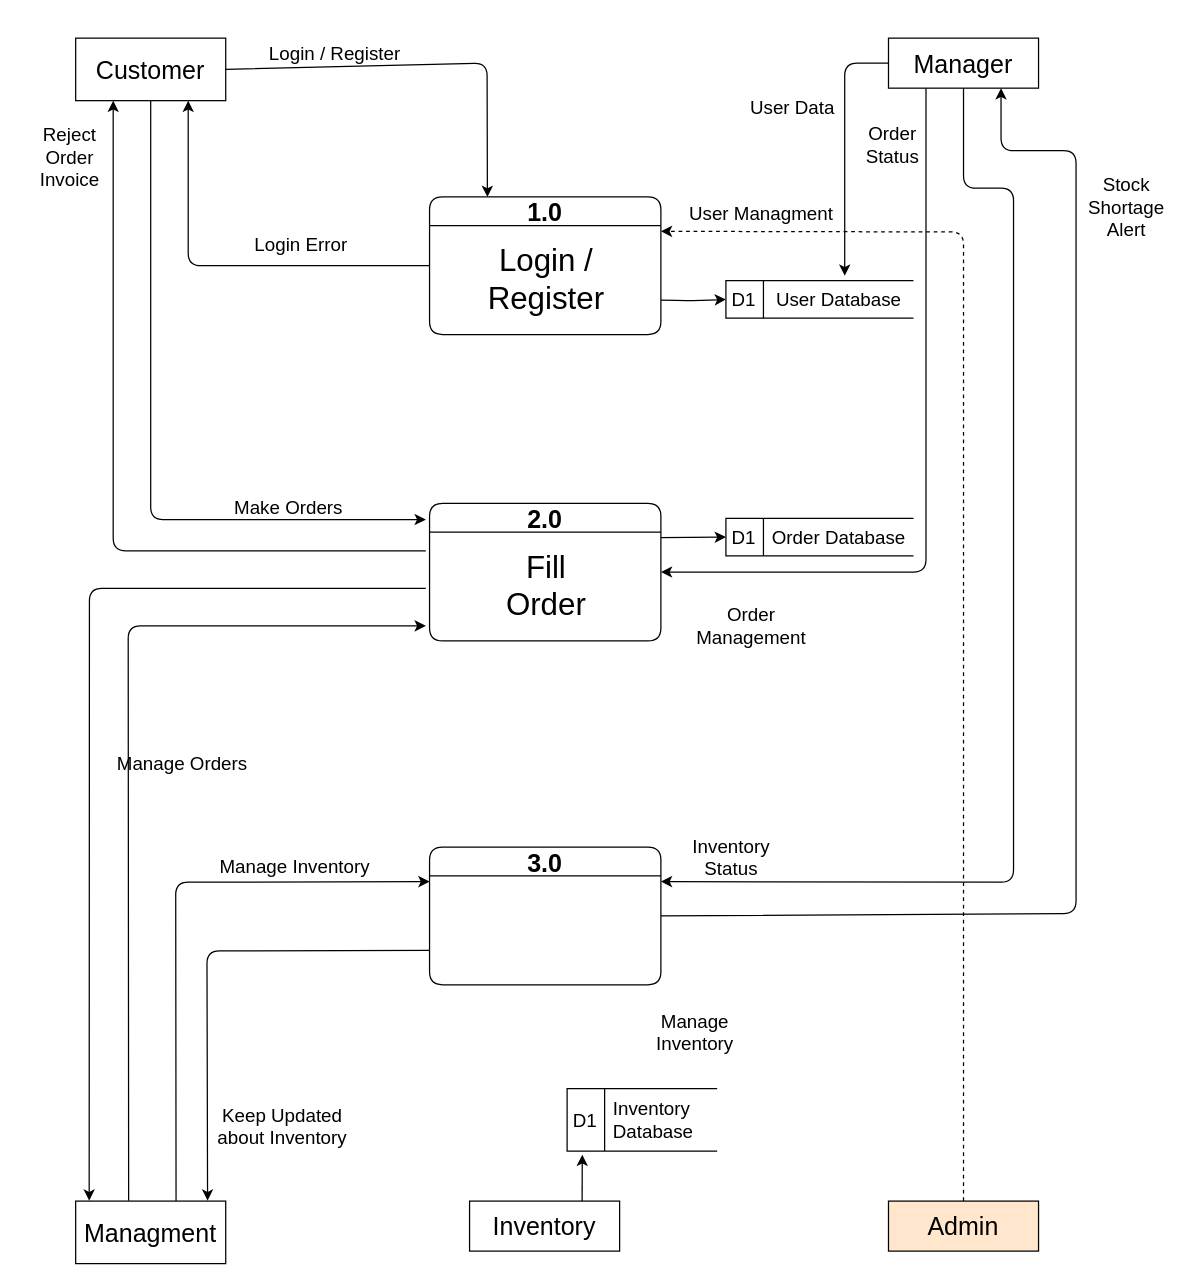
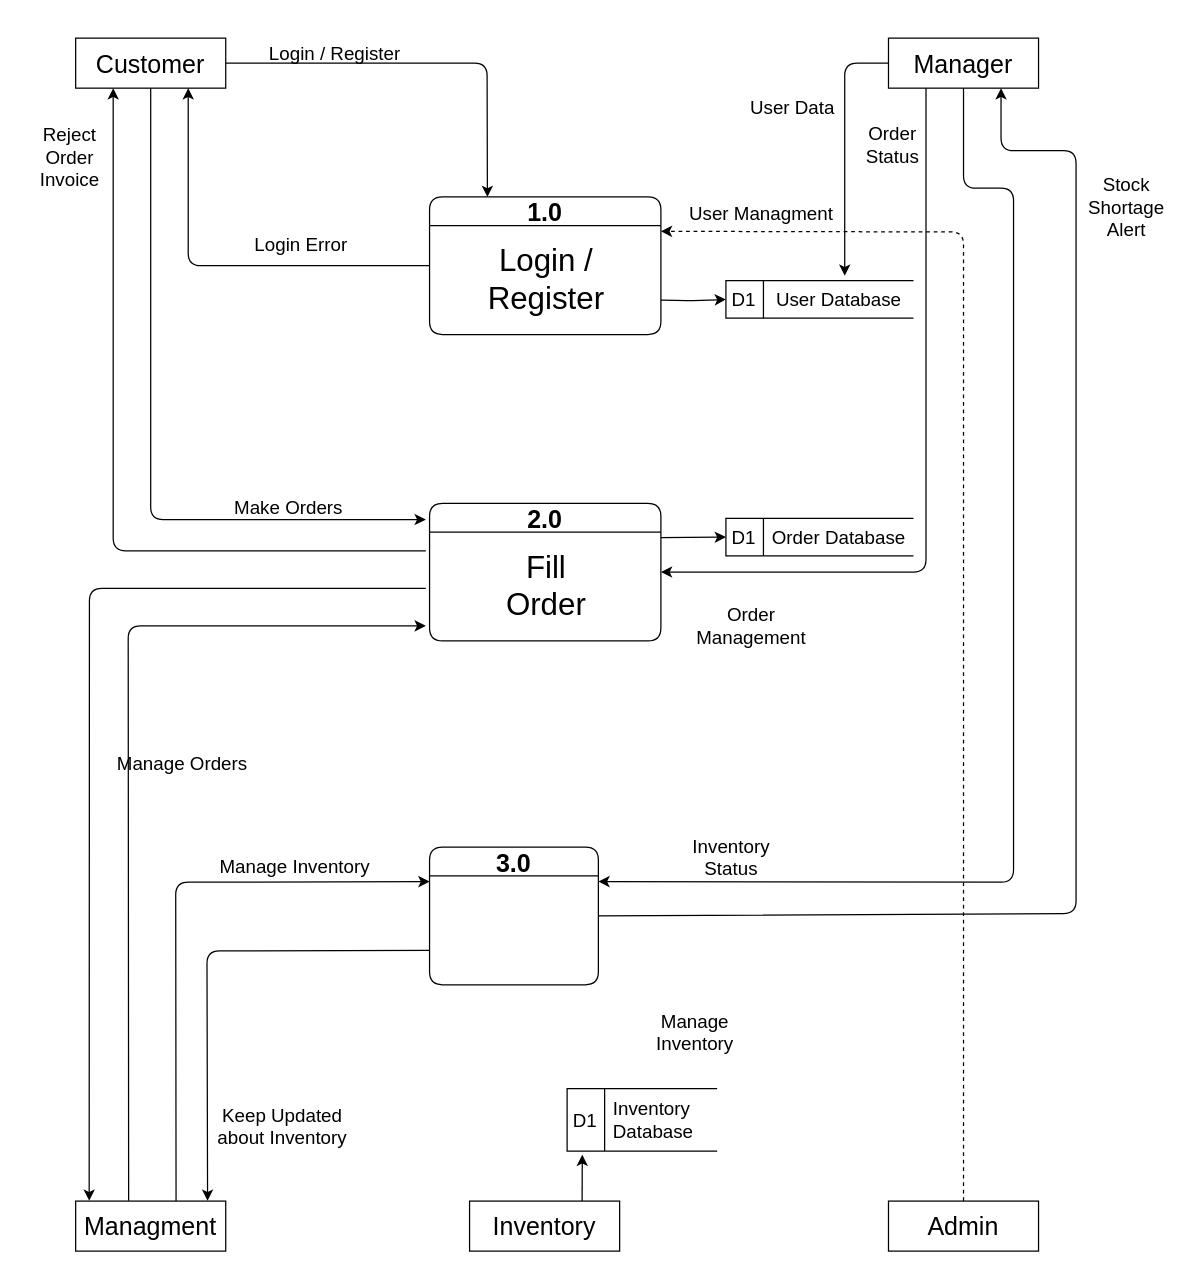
node "Customer": size 150x63 -> 150x50
node "3.0": size 231x138 -> 169x138
node "Admin": fillcolor #ffe6cc -> #ffffff
node "Managment": size 150x63 -> 150x50
